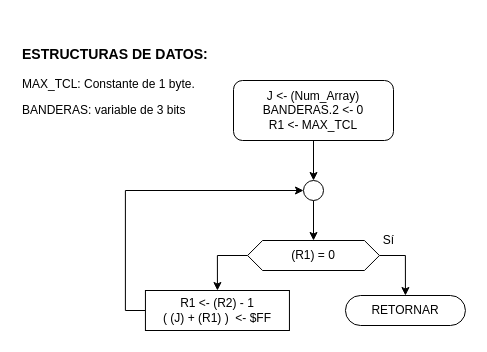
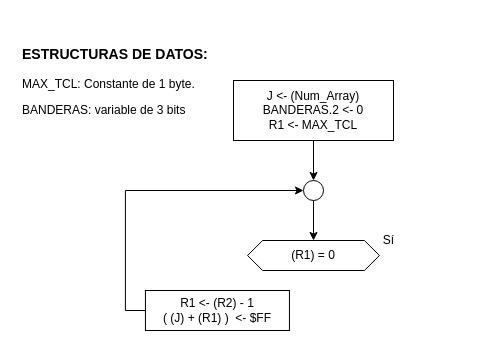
node "J <- (Num_Array) BANDERAS.2 <- 0 R1 <- MAX_TCL": shape rounded rectangle -> rectangle
edge "(R1) = 0" -> "R1 <- (R2) - 1 ( (J) + (R1) ) <- $FF": removed
edge "(R1) = 0" -> "RETORNAR": removed
node "RETORNAR": removed
